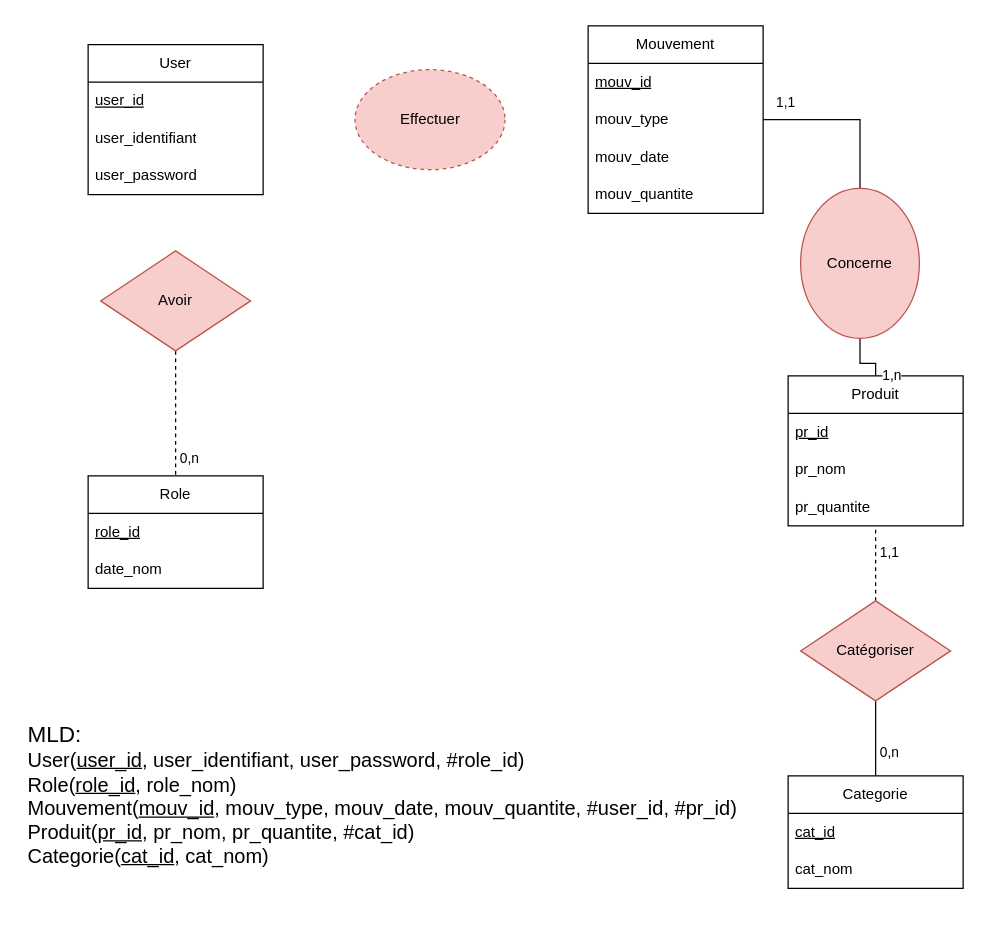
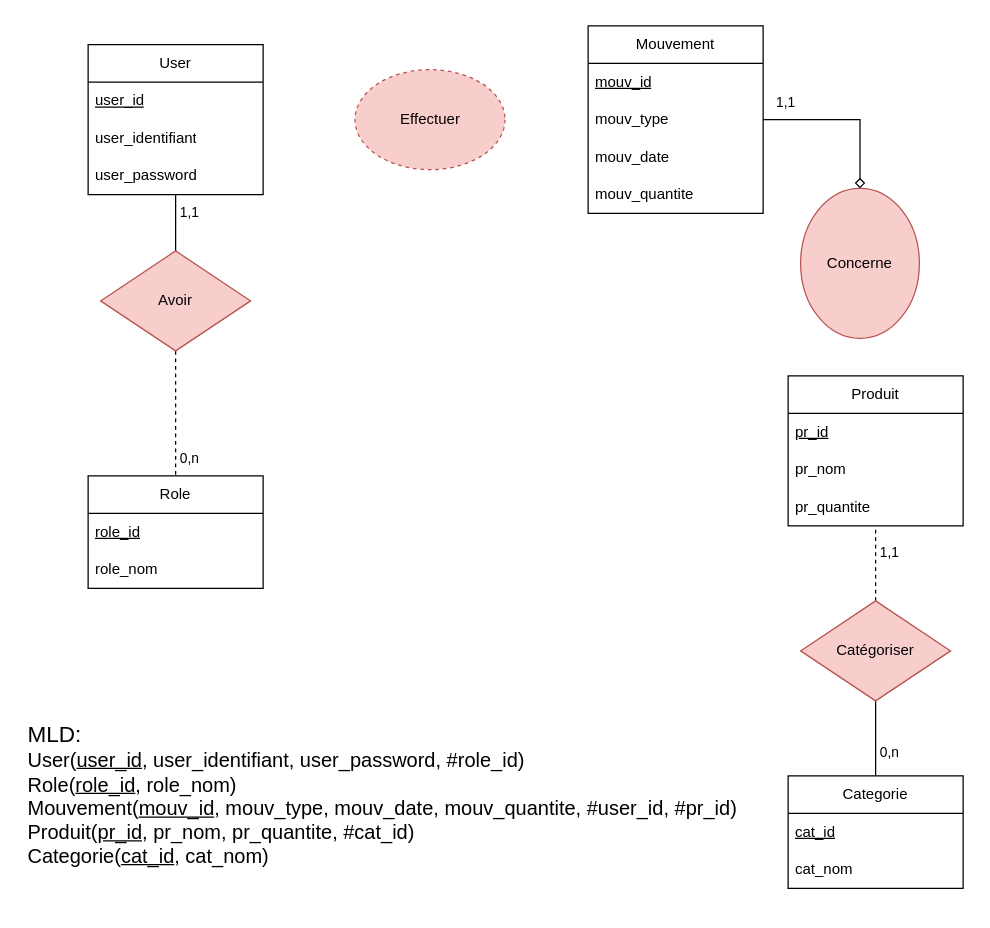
edge "Mouvement" -- "Concerne": arrowhead none -> diamond
edge "User" -- "Avoir": added, label "1,1"
edge "Concerne" -- "Produit": removed, label "1,n"
node "date_nom": label "date_nom" -> "role_nom"
